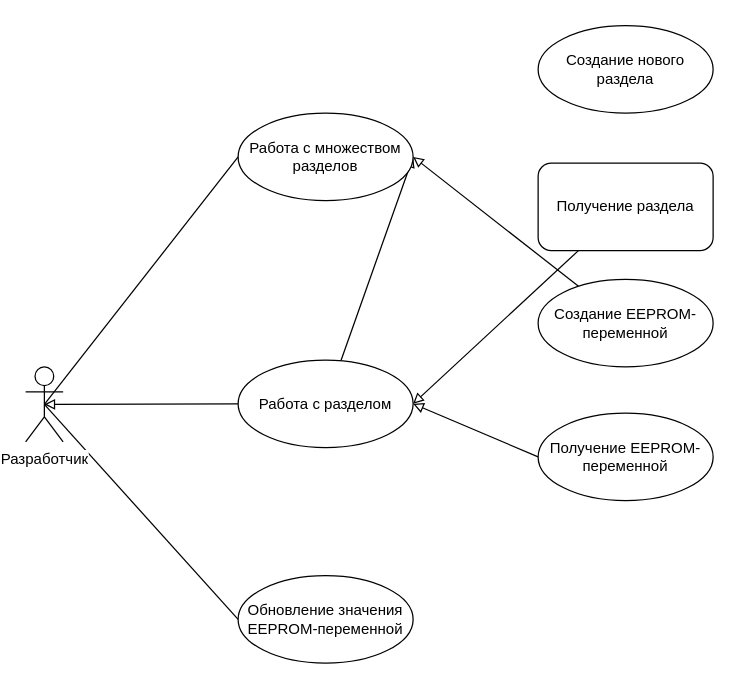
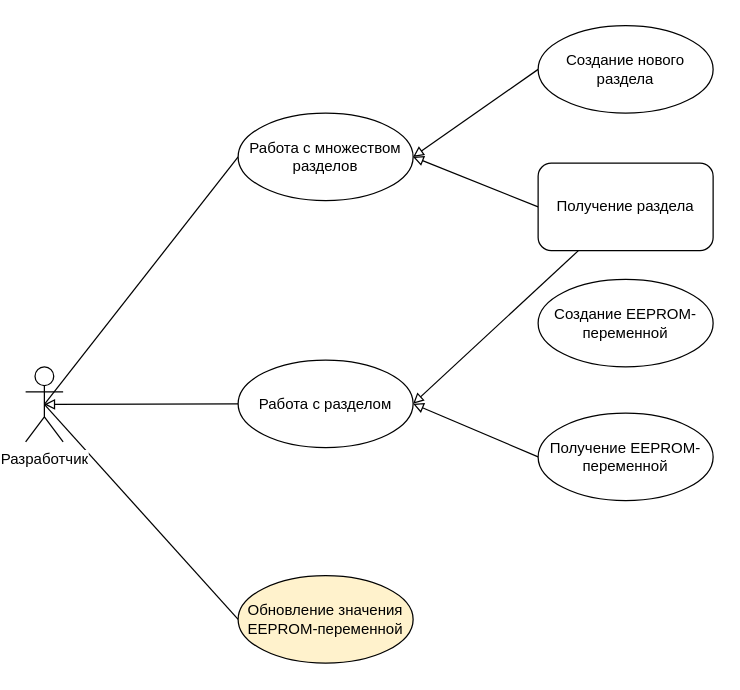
edge "Создание EEPROM-переменной" -> "Работа с множеством разделов": now "Получение раздела" -> "Работа с множеством разделов"
edge "Работа с разделом" -> "Работа с множеством разделов": now "Создание нового раздела" -> "Работа с множеством разделов"
node "Обновление значения EEPROM-переменной": fillcolor #ffffff -> #fff2cc
